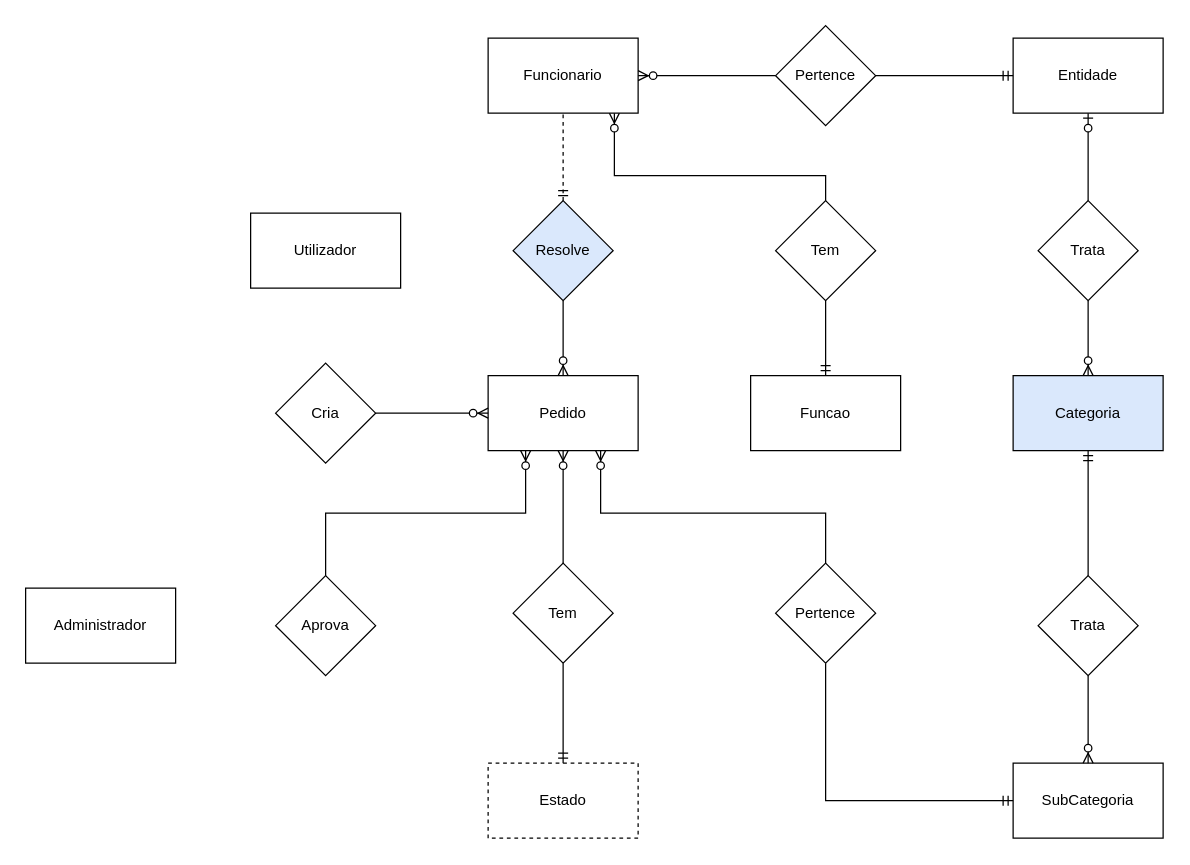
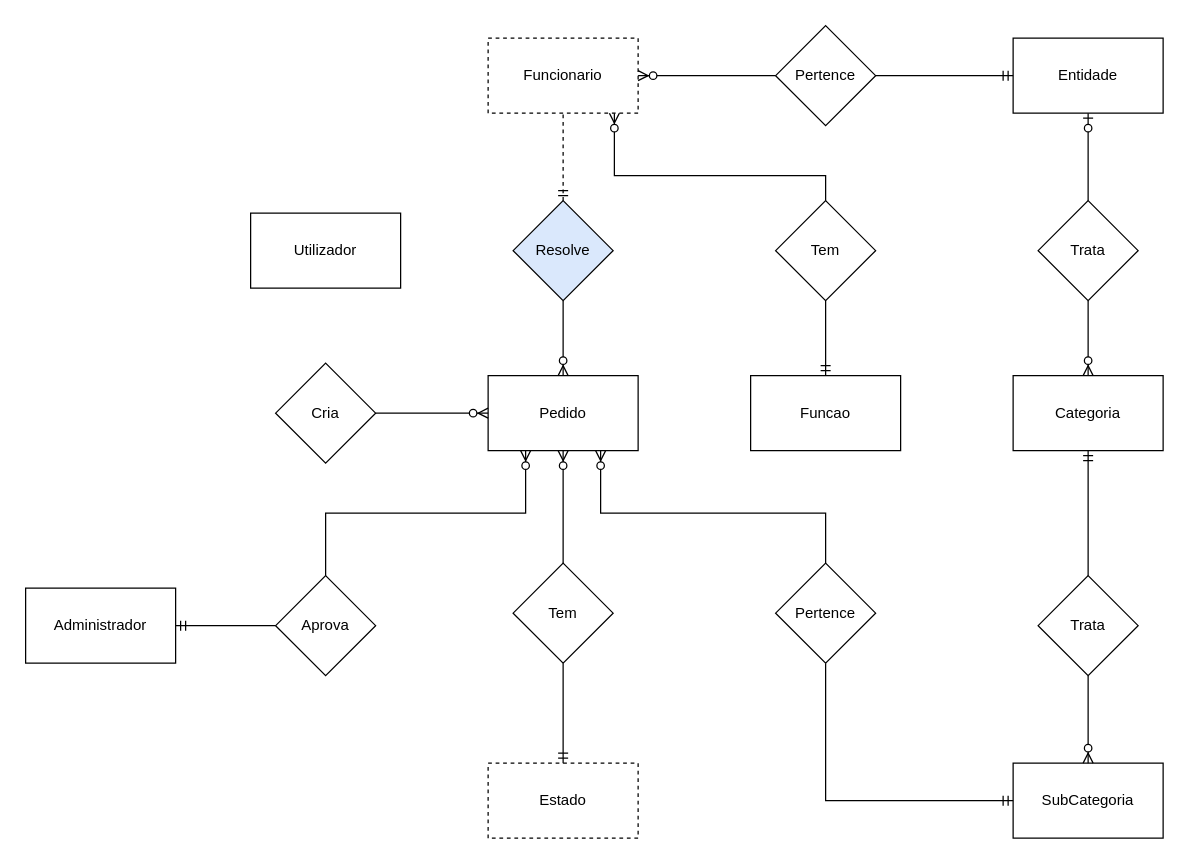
node "Funcionario": style solid -> dashed
node "Categoria": fillcolor #dae8fc -> #ffffff
edge "Aprova" -> "Administrador": added
